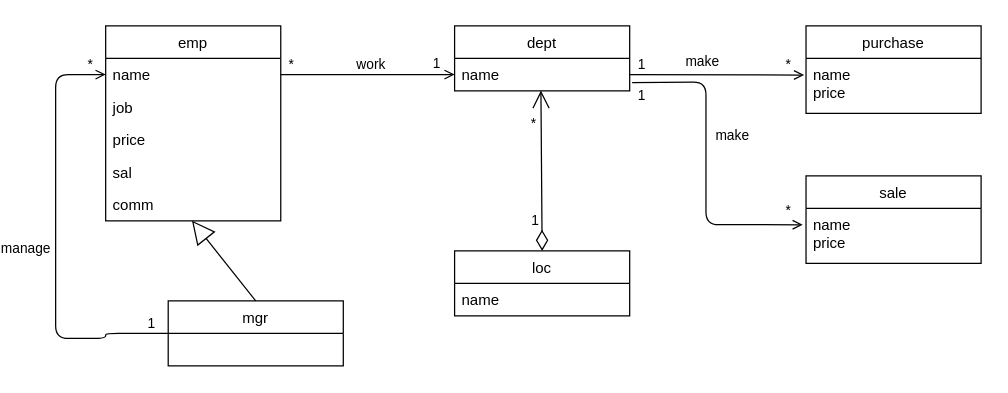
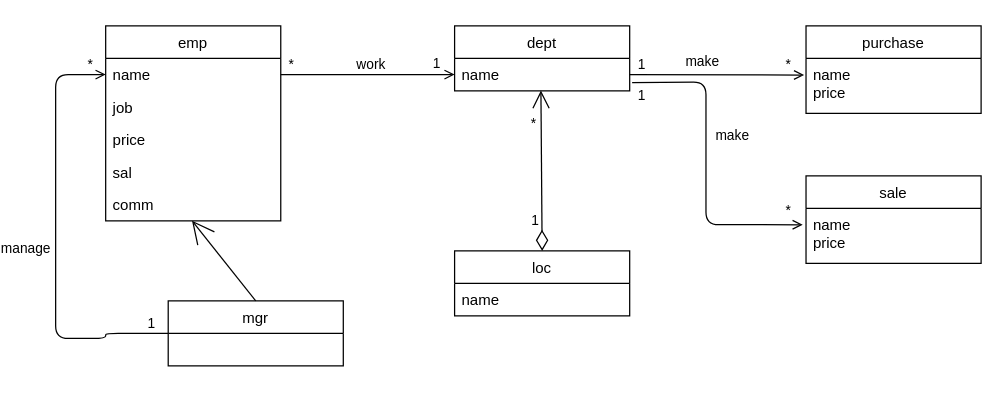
edge "mgr" -> "comm": arrowhead block -> open
